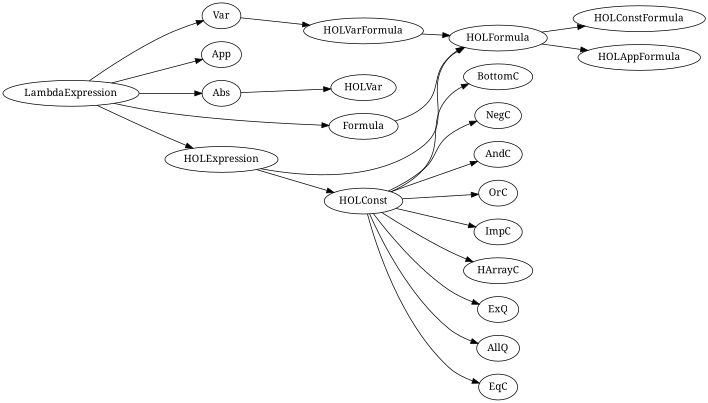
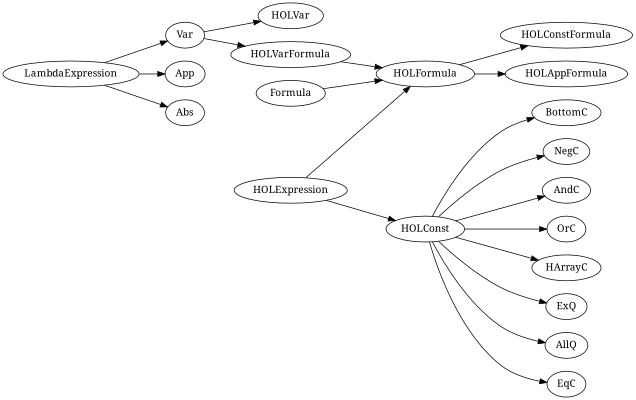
edge "Abs" -> "HOLVar": now "Var" -> "HOLVar"
edge "LambdaExpression" -> "Formula": removed
edge "LambdaExpression" -> "HOLExpression": removed
node "ImpC": removed
